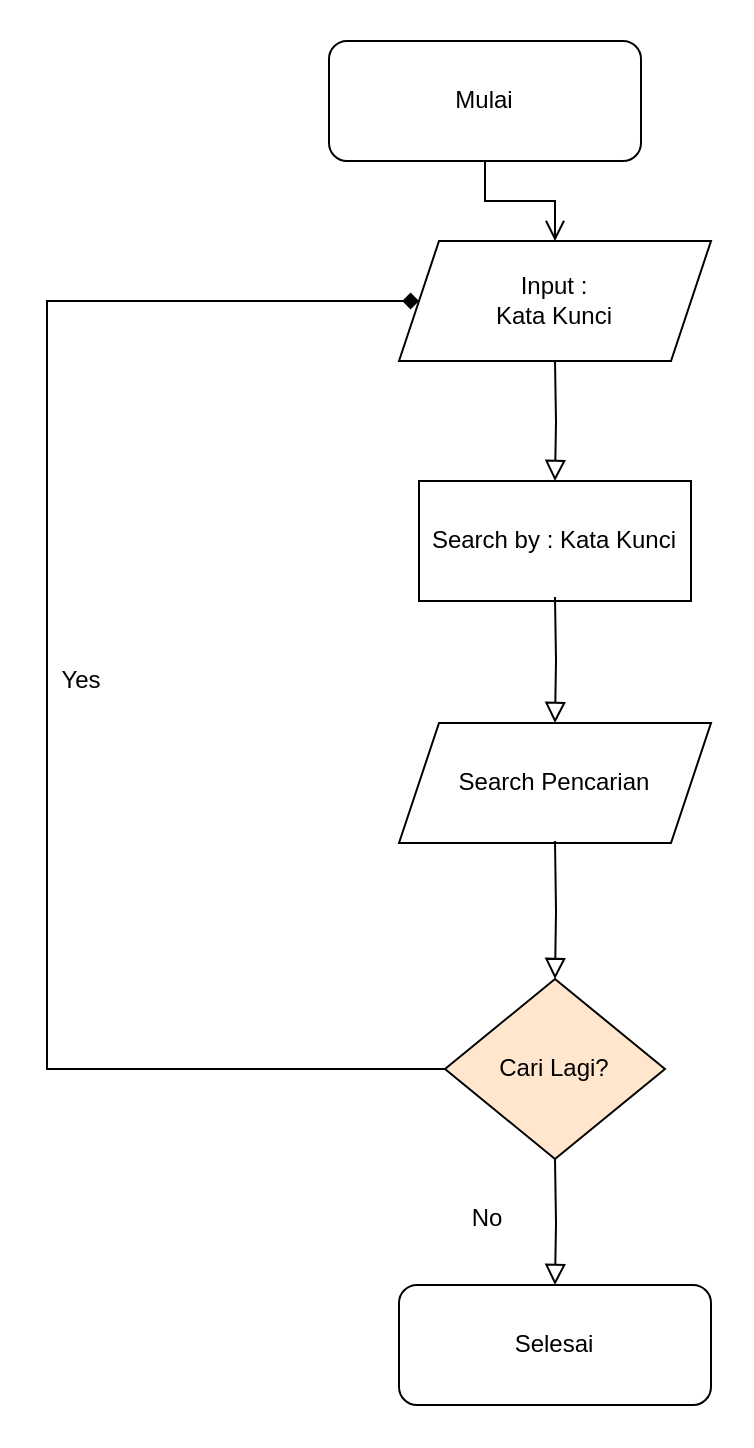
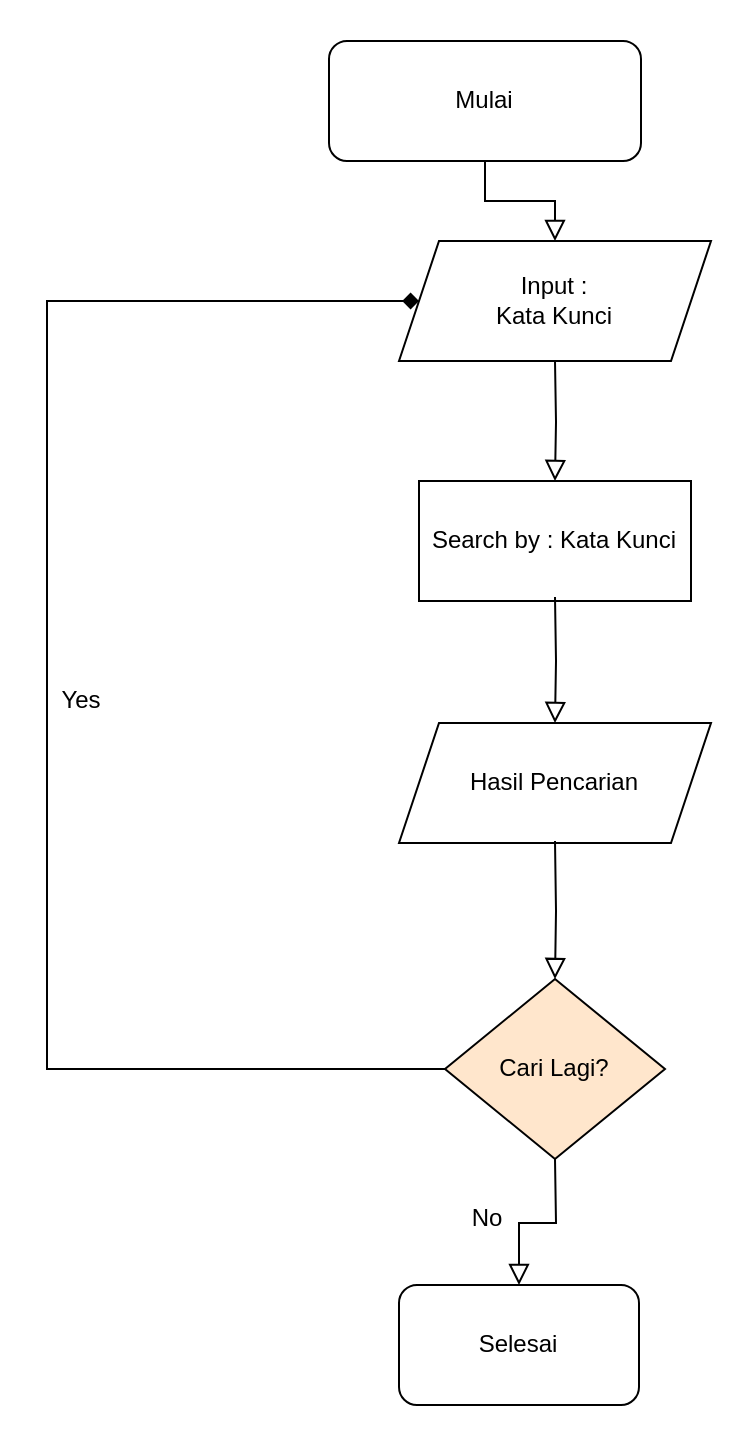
edge "Mulai" -> "Input : Kata Kunci": arrowhead open -> block
node "Yes": moved (81, 681) -> (81, 701)
node "Search Pencarian": label "Search Pencarian" -> "Hasil Pencarian"
node "Selesai": size 312x120 -> 240x120
